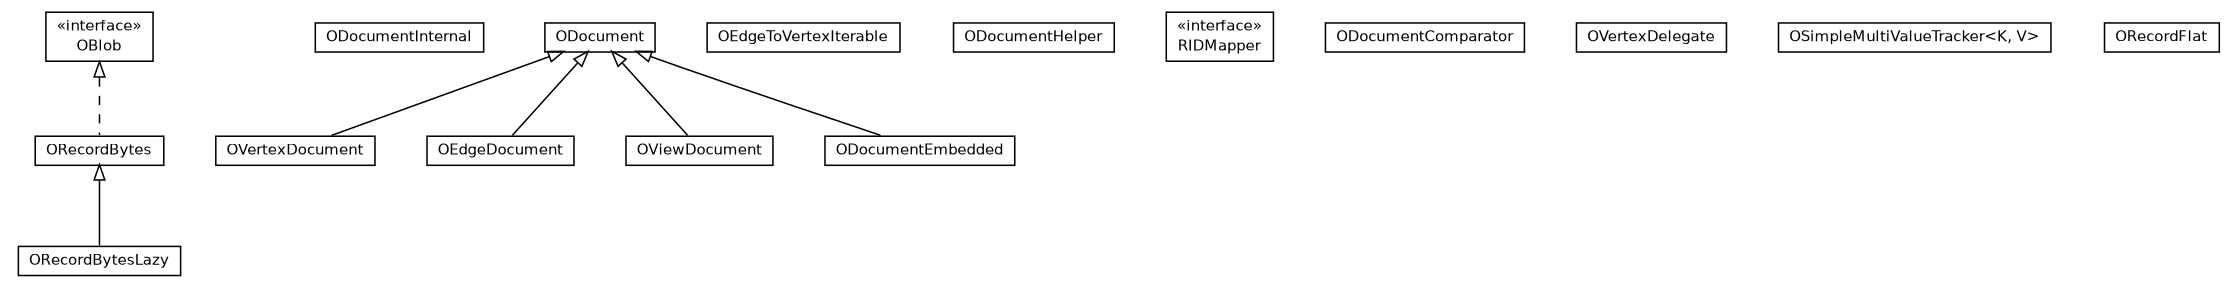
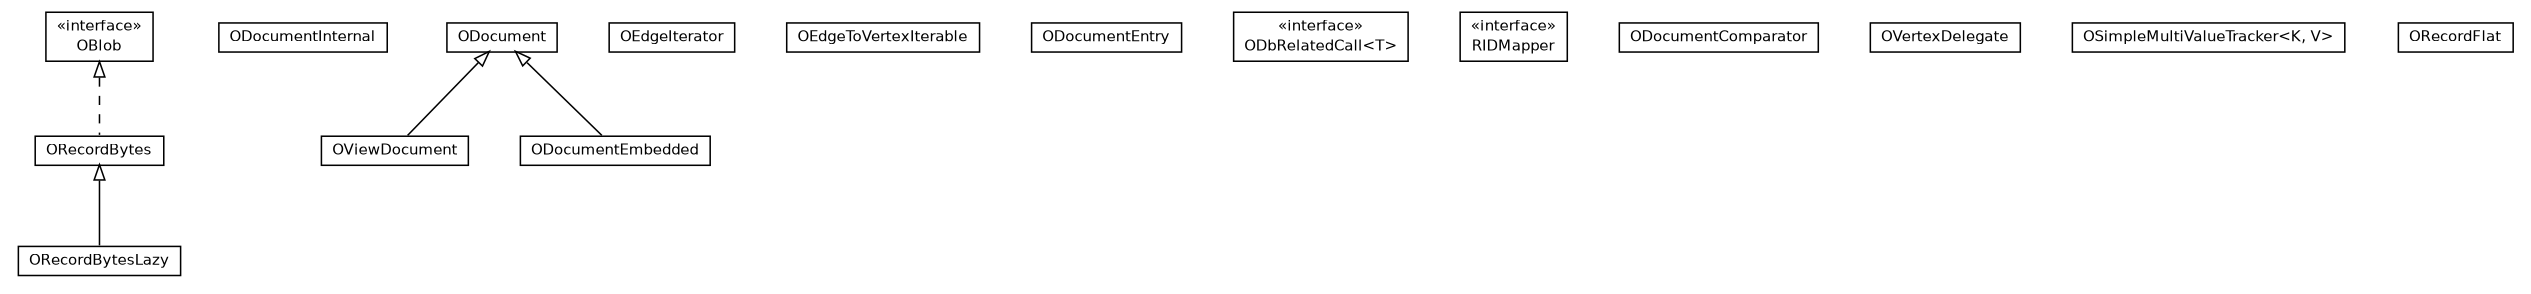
node "OEdgeIterator": added
node "ODocumentHelper": removed
node "ODocumentEntry": added
node "ODbRelatedCall<T>": added
node "OVertexDocument": removed
node "OEdgeDocument": removed
